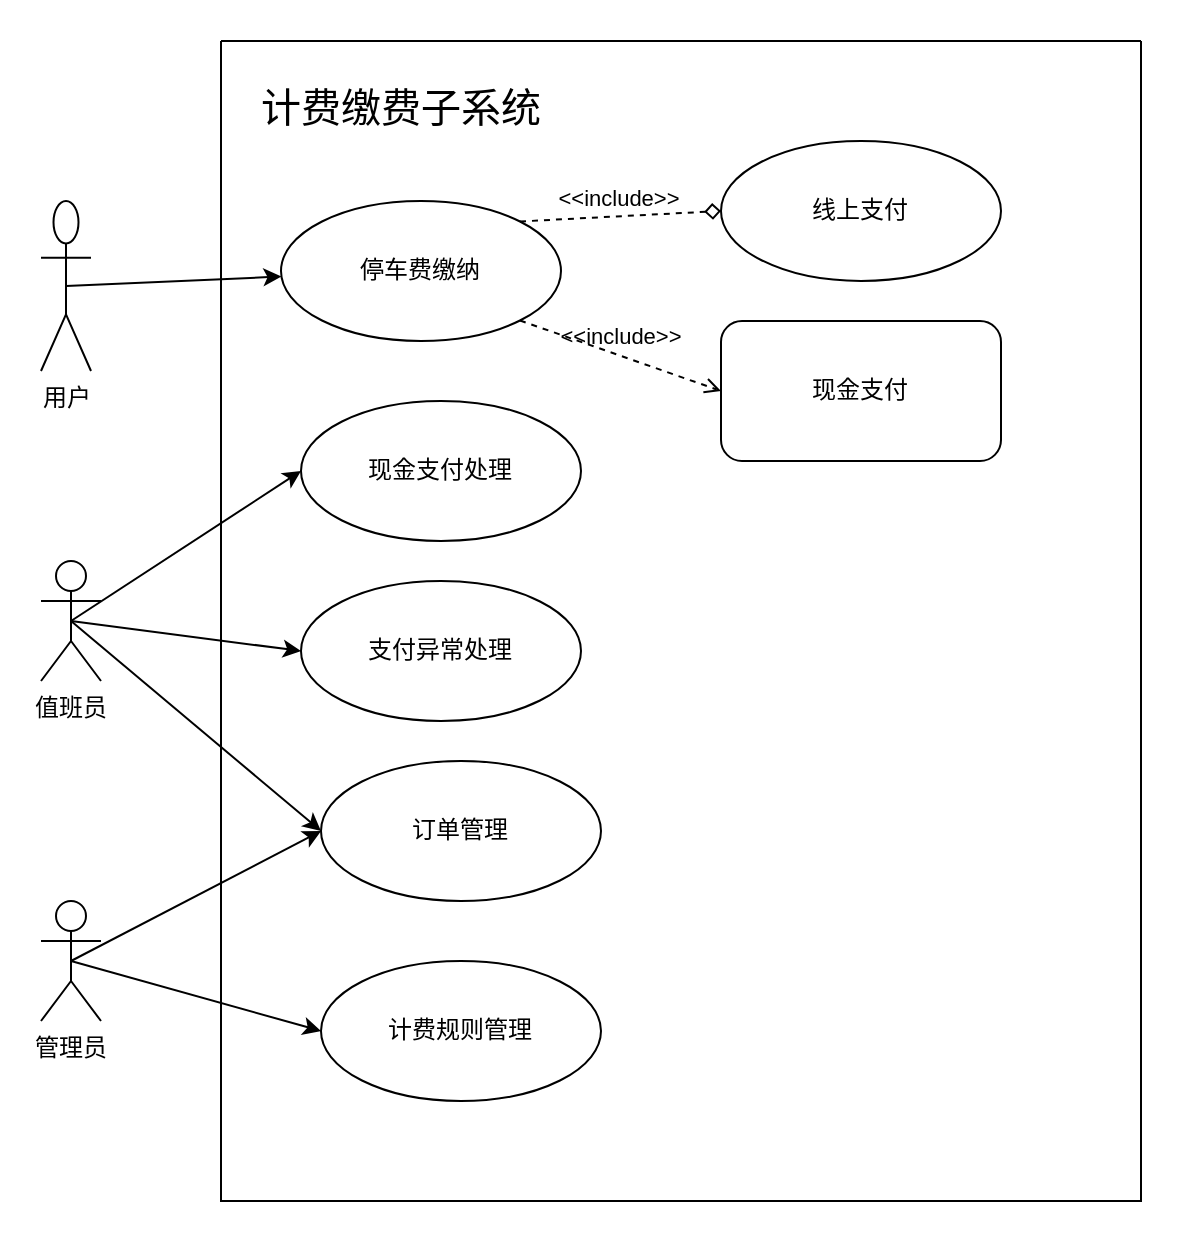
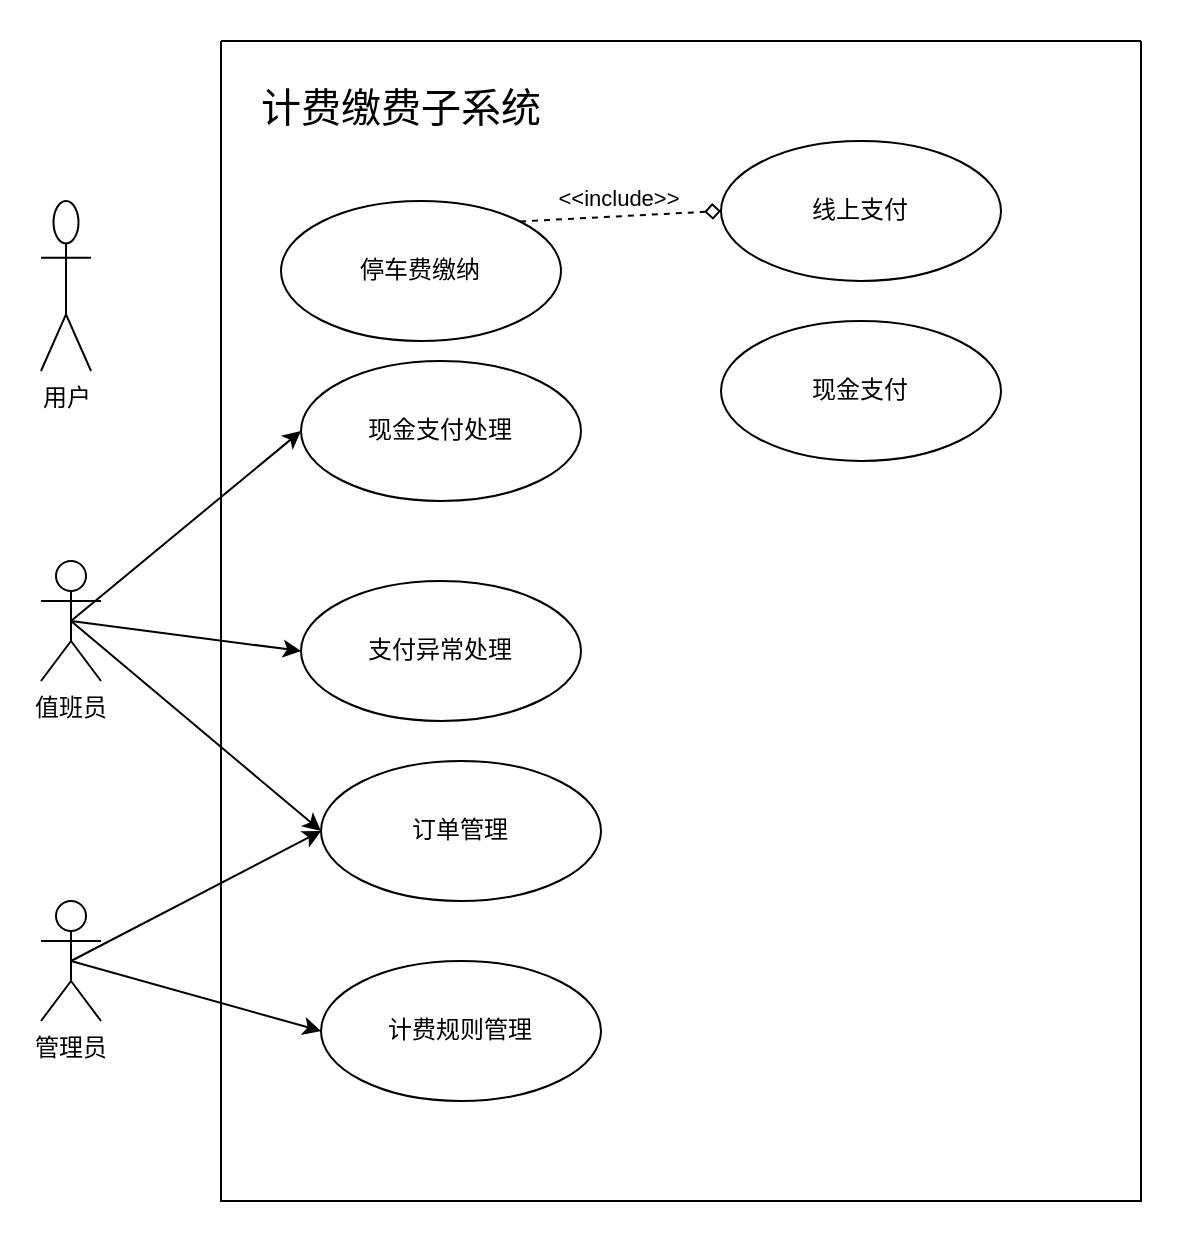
edge "用户" -> "停车费缴纳": removed
edge "停车费缴纳" -> "现金支付": removed, label "<<include>>"
node "现金支付": shape rounded rectangle -> ellipse
node "现金支付处理": moved (441, 471) -> (441, 431)
